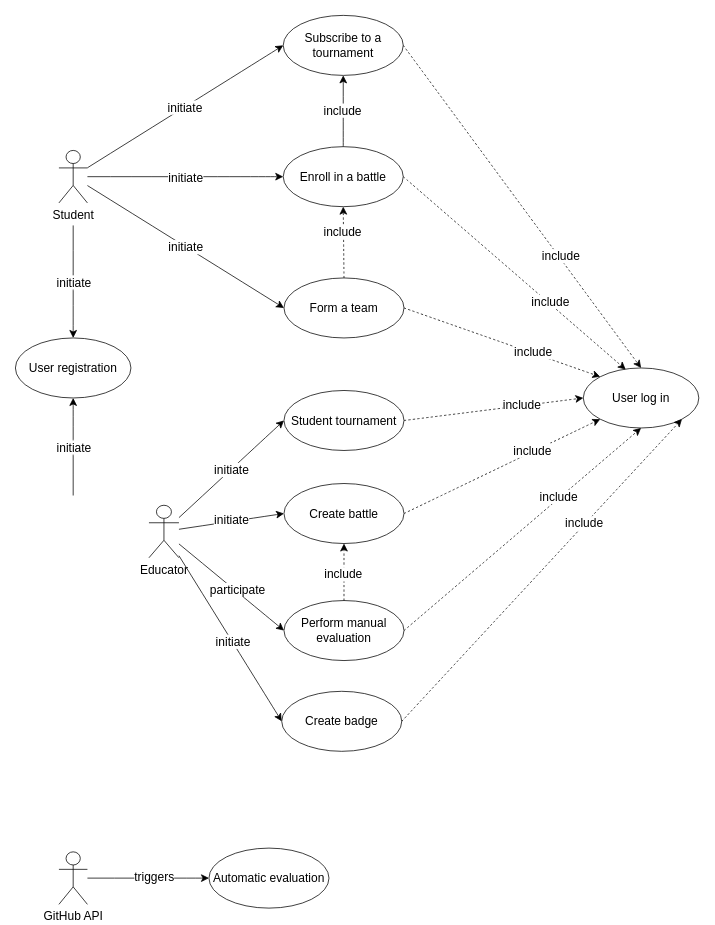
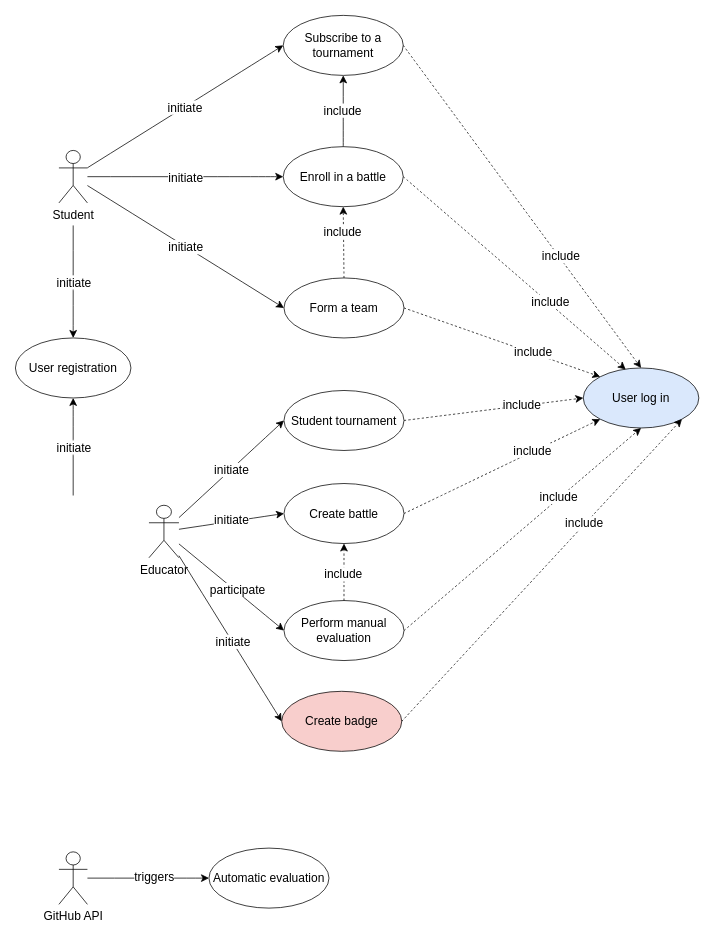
node "User log in": fillcolor #ffffff -> #dae8fc
node "Create badge": fillcolor #ffffff -> #f8cecc
